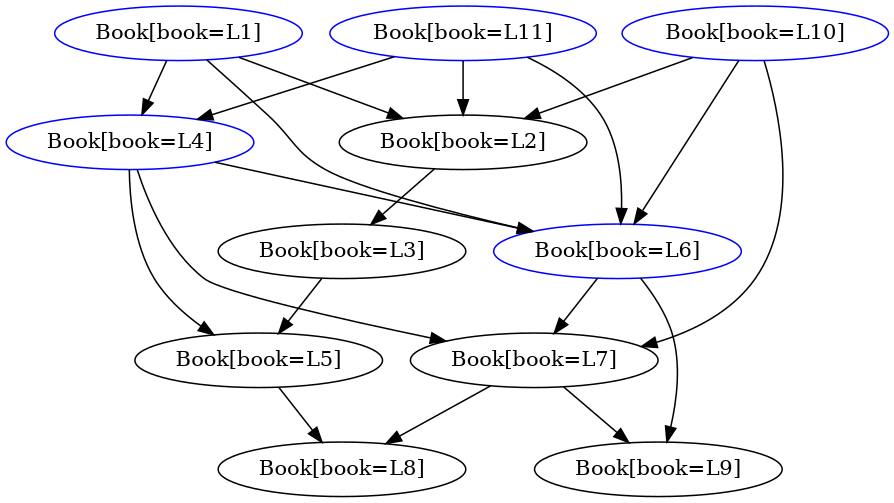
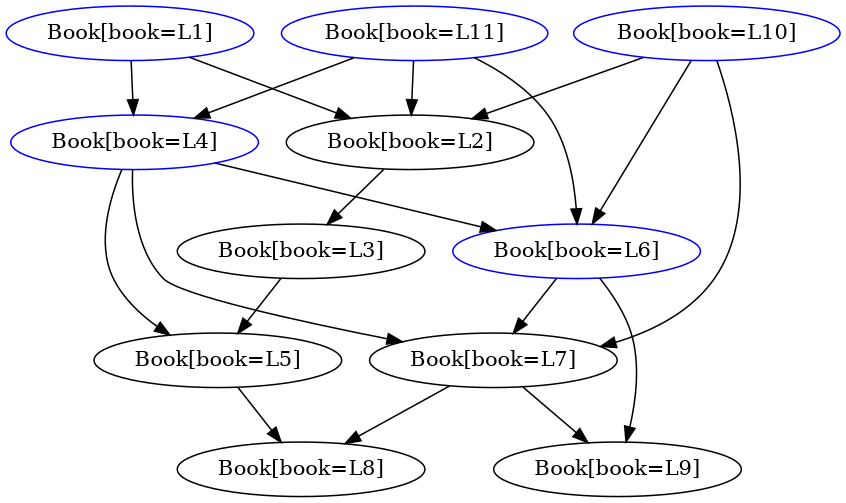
edge "Book[book=L1]" -> "Book[book=L6]": removed
